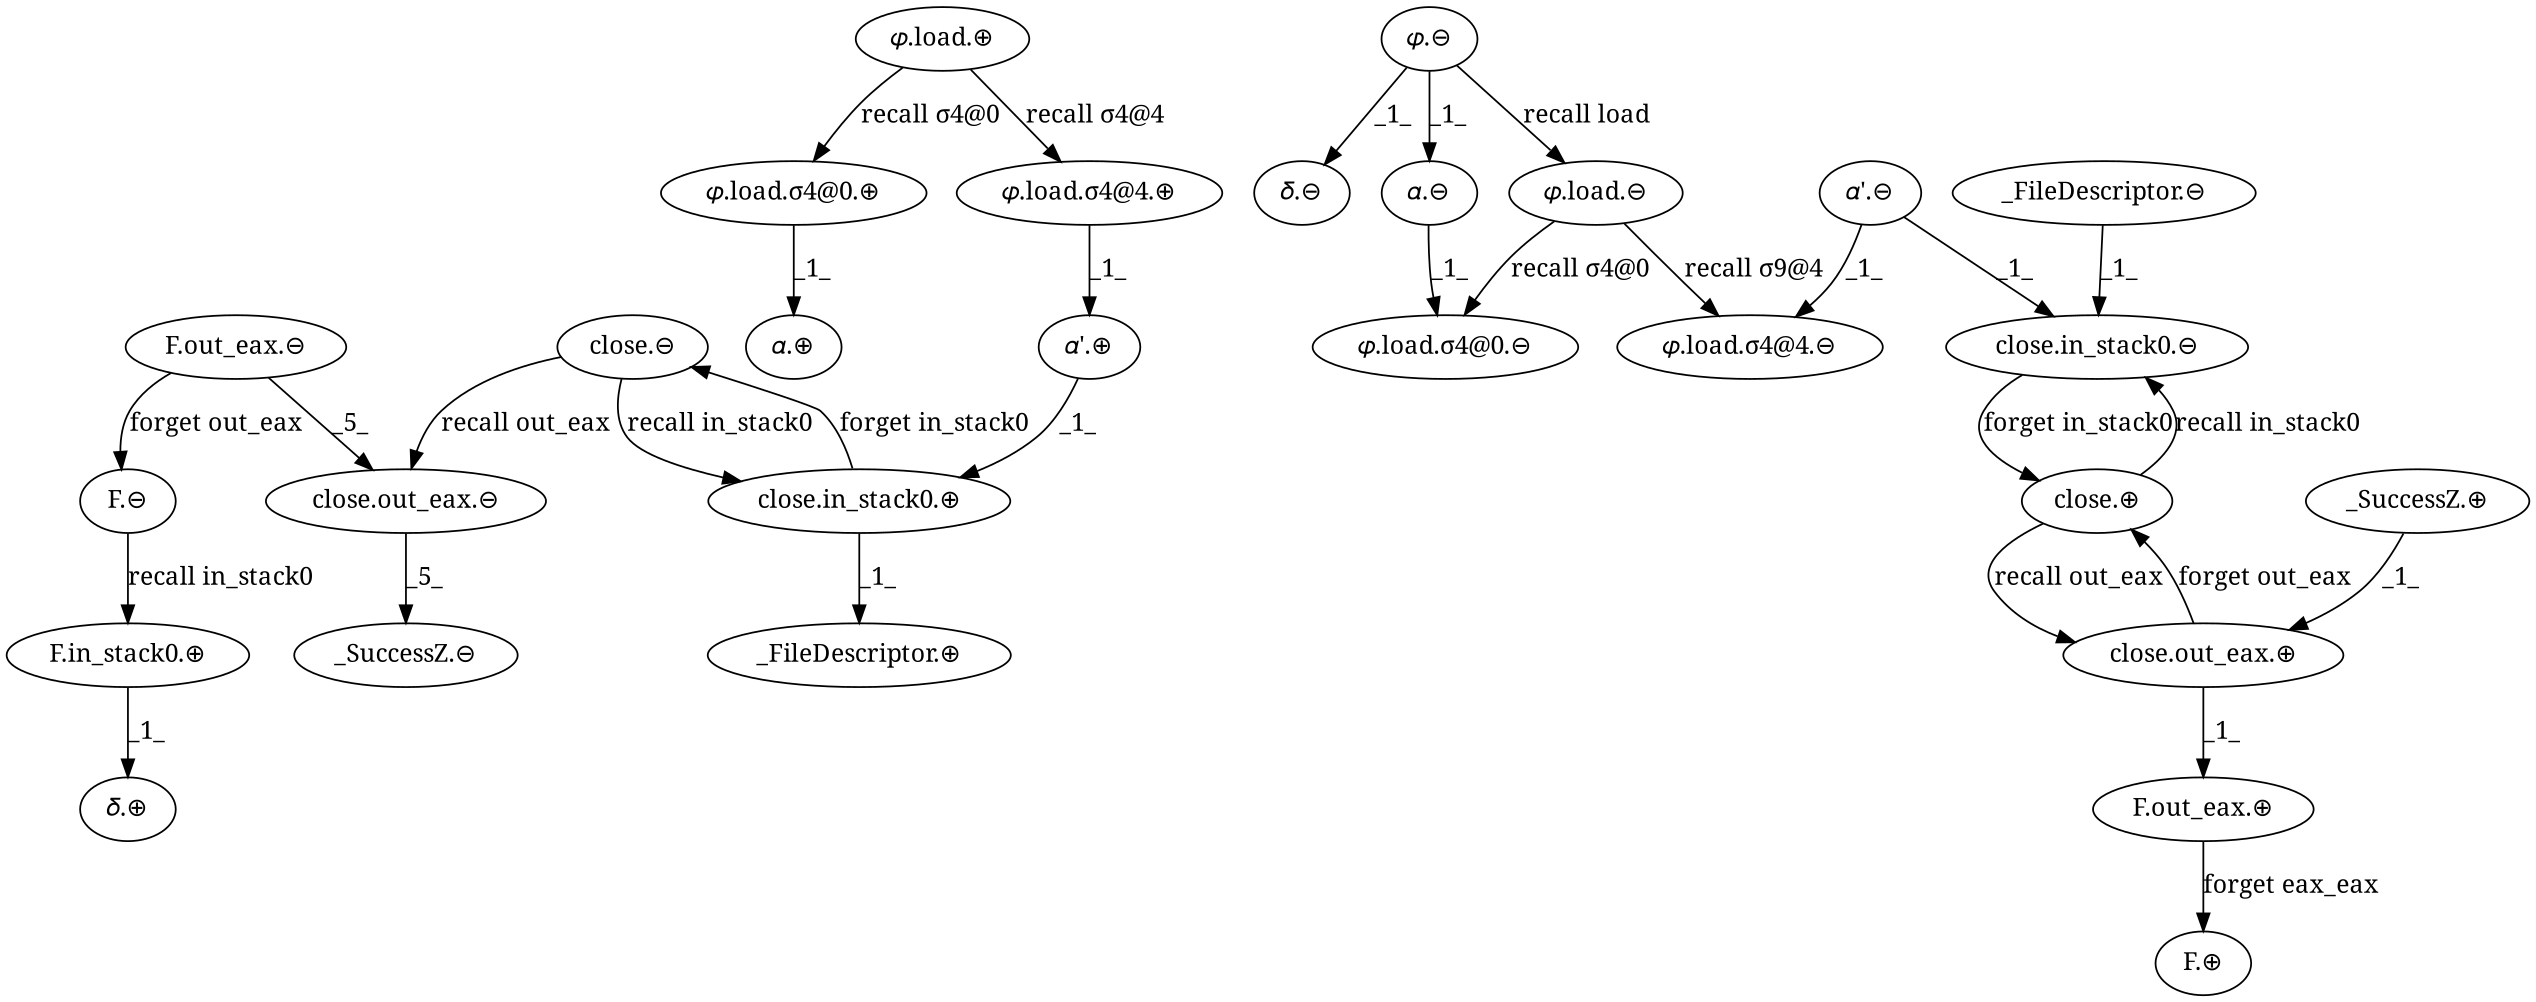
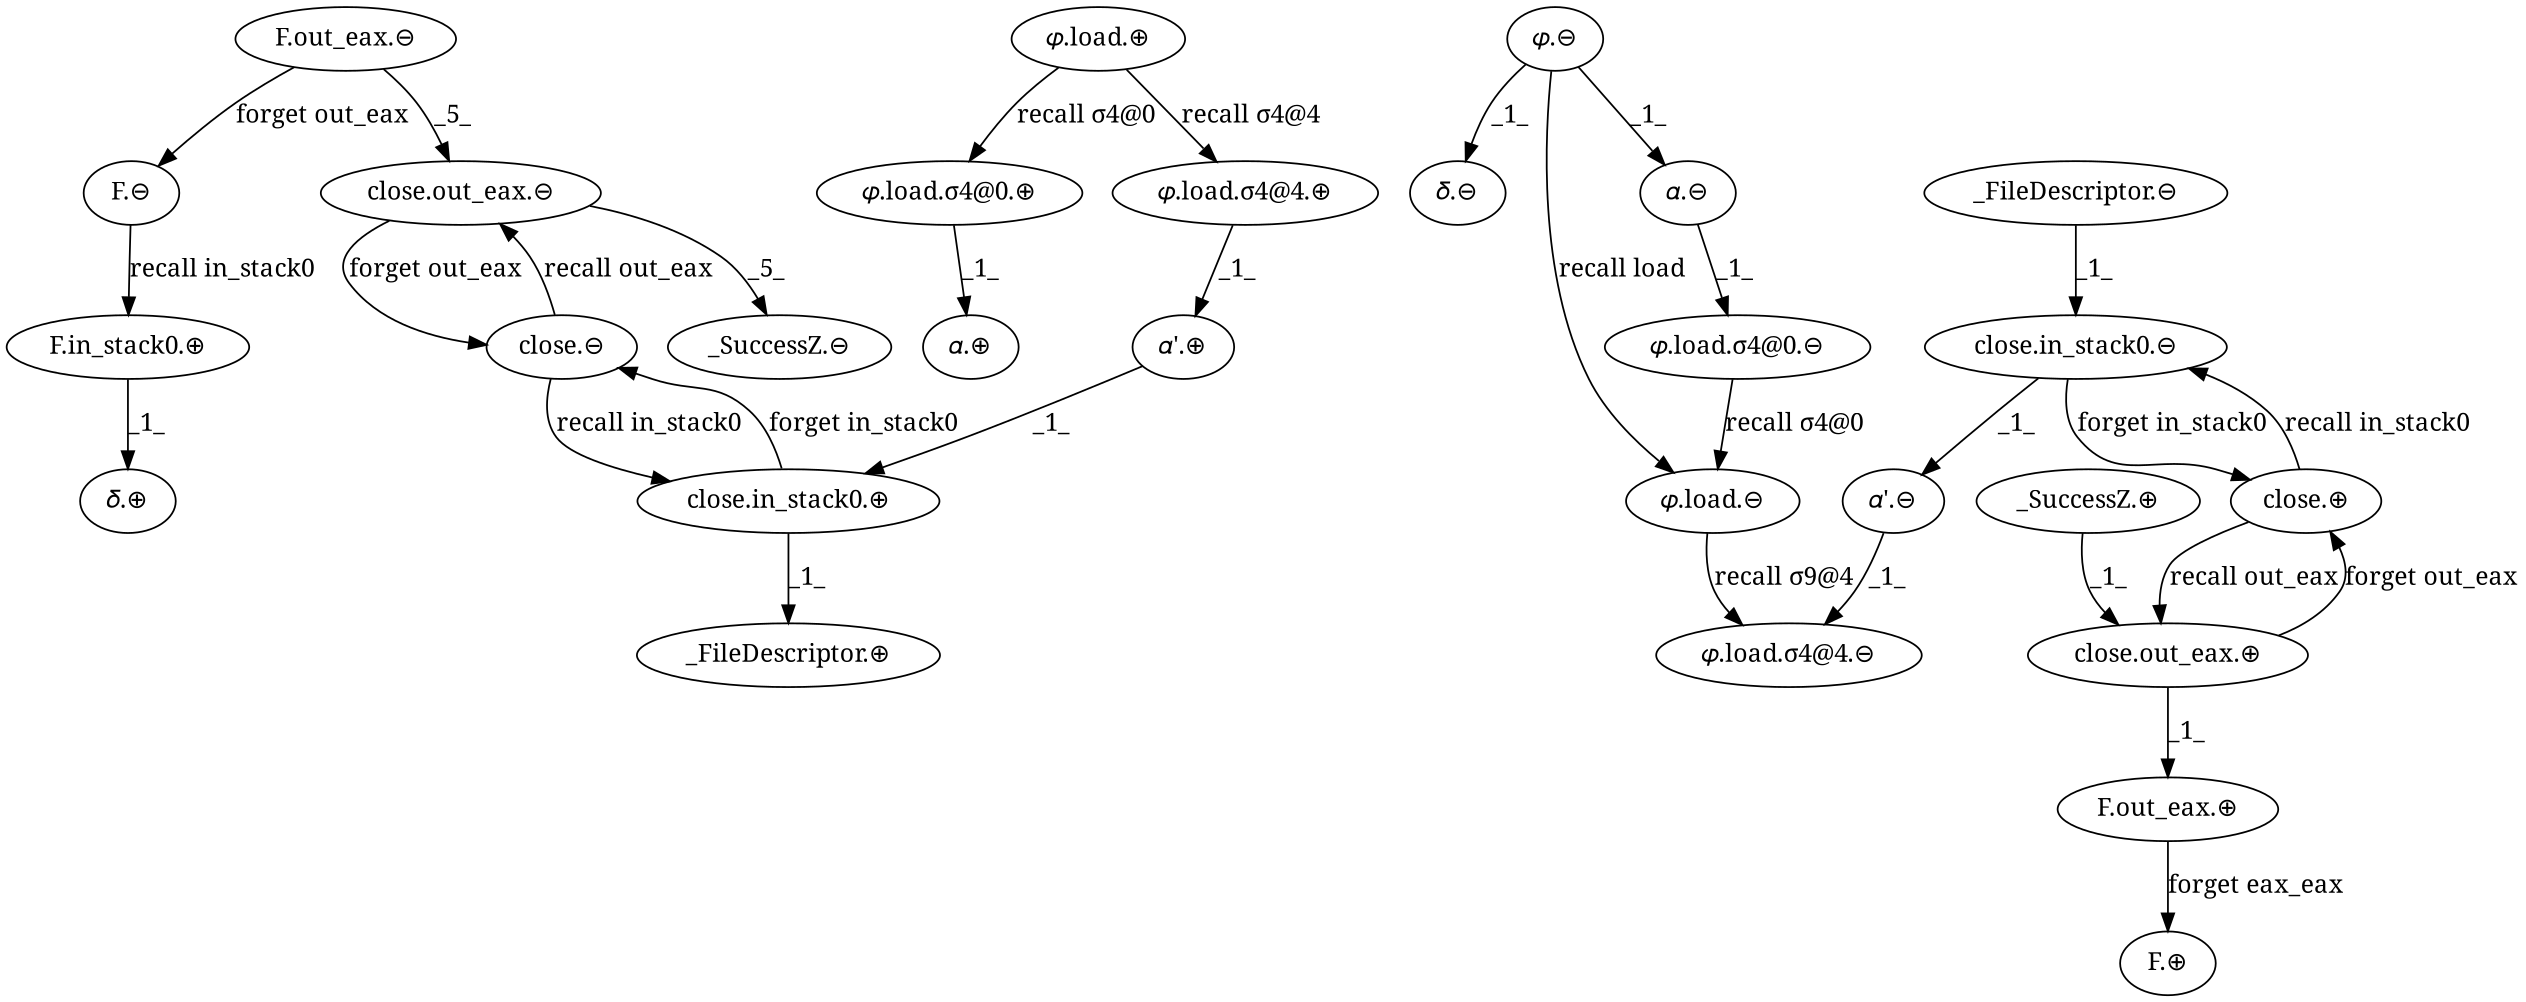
edge "𝜑.load.⊖" -> "𝜑.load.σ4@0.⊖": reversed
edge "𝛼'.⊖" -> "close.in_stack0.⊖": reversed
edge "close.out_eax.⊖" -> "close.⊖": added, label "forget out_eax"
